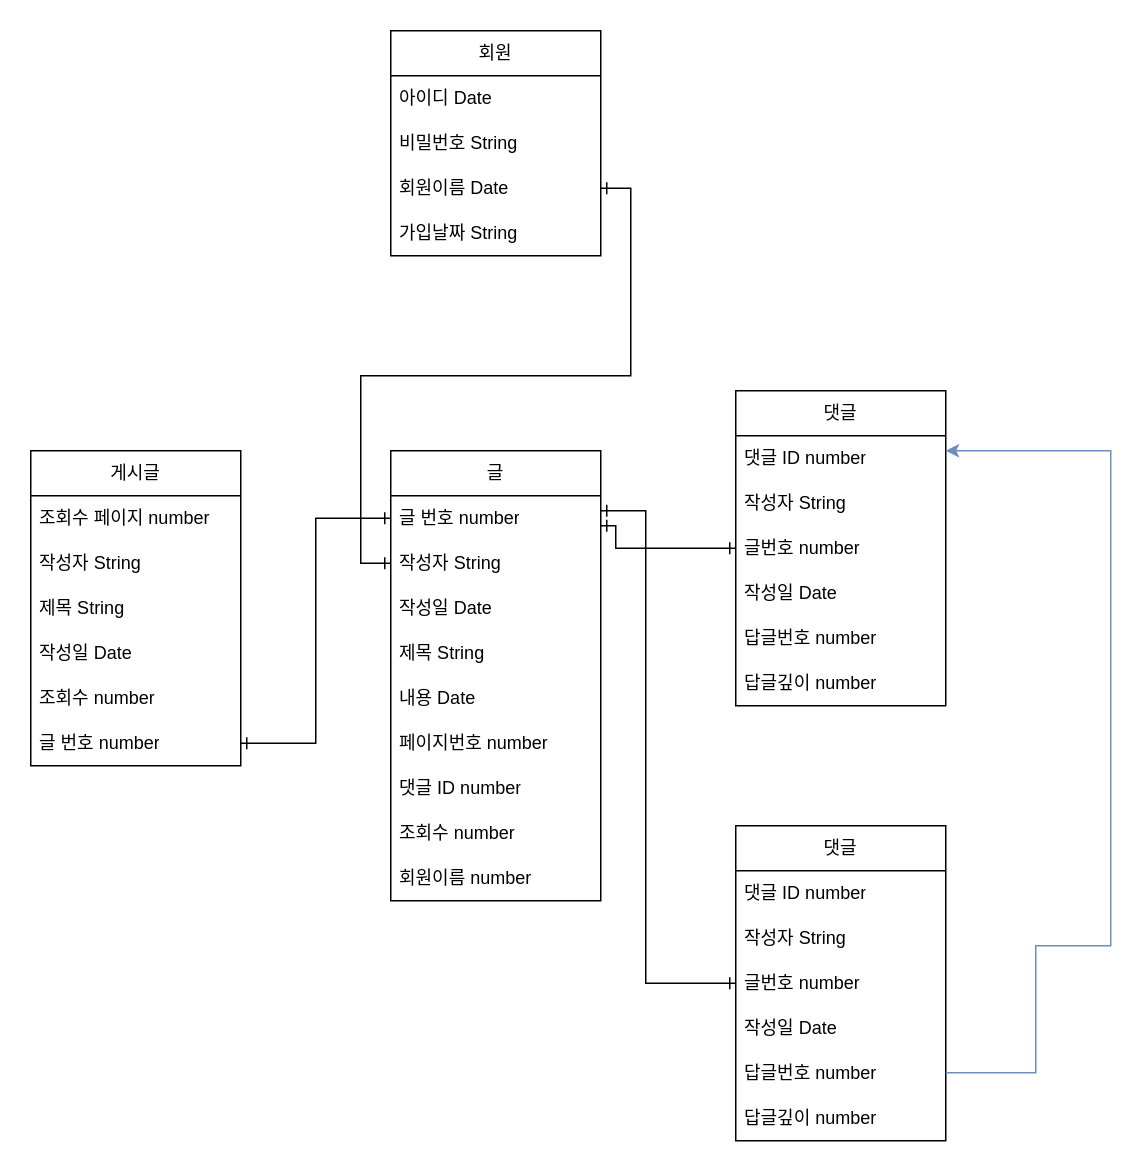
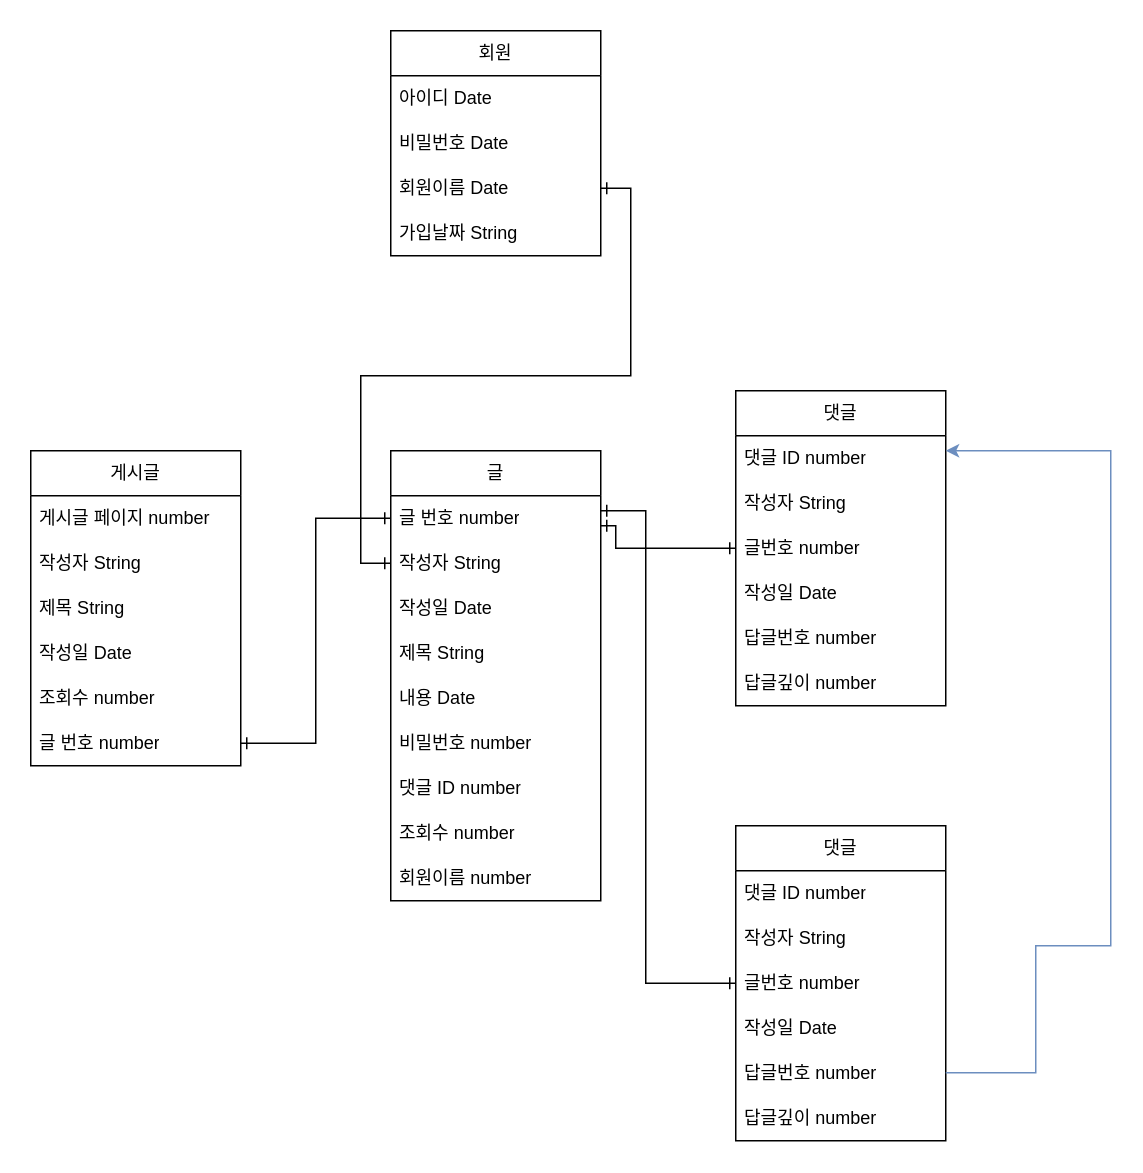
node "비밀번호 String": label "비밀번호 String" -> "비밀번호 Date"
node "조회수 페이지 number": label "조회수 페이지 number" -> "게시글 페이지 number"
node "페이지번호 number": label "페이지번호 number" -> "비밀번호 number"
